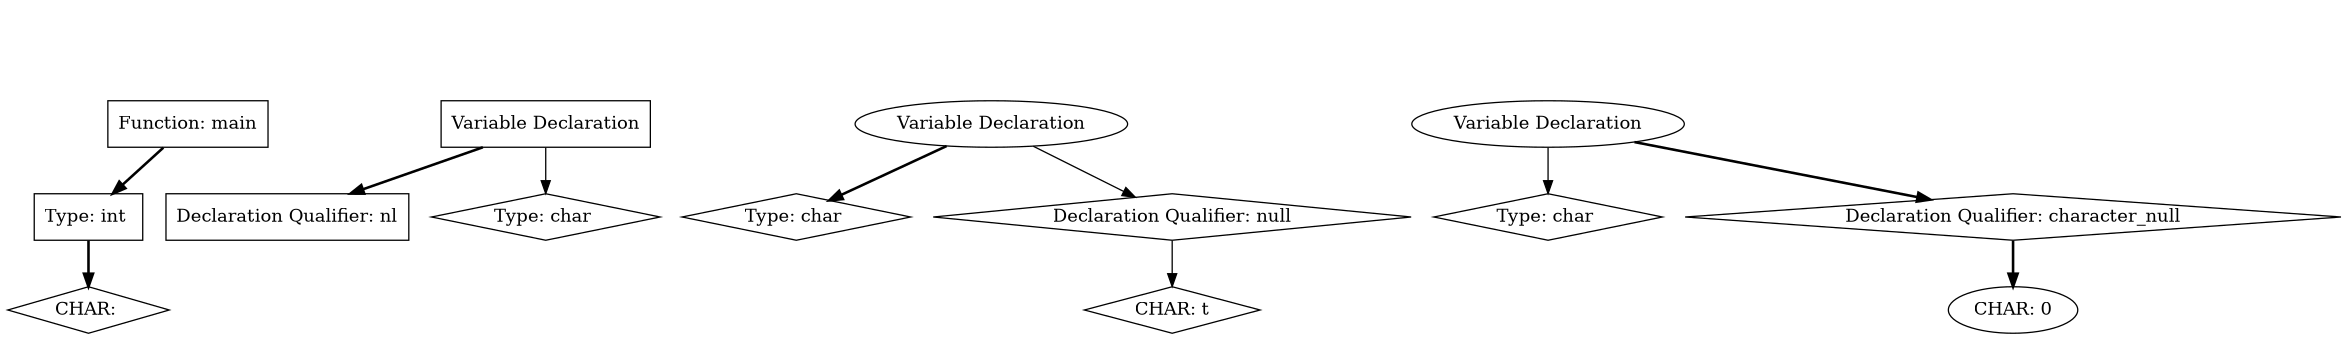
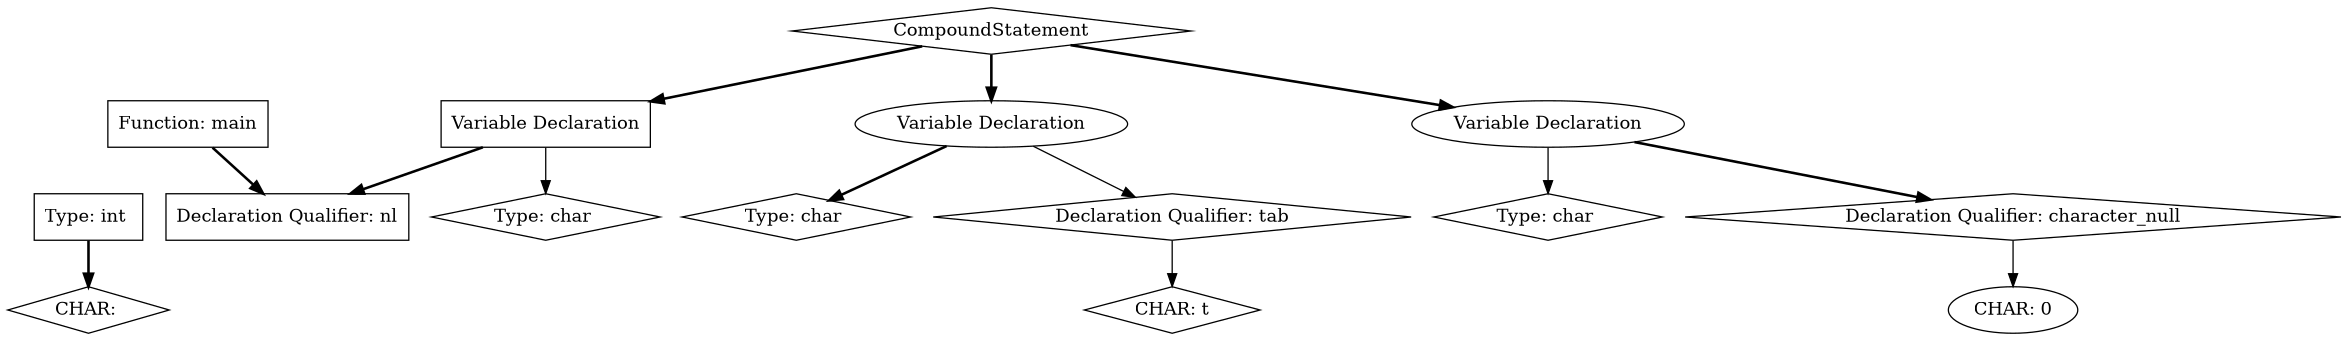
node "CompoundStatement": added
edge "Function: main" -> "Type: int": now "Function: main" -> "Declaration Qualifier: nl"
node "Declaration Qualifier: null": label "Declaration Qualifier: null" -> "Declaration Qualifier: tab"
edge "Declaration Qualifier: character_null" -> "CHAR: 0": style bold -> solid
